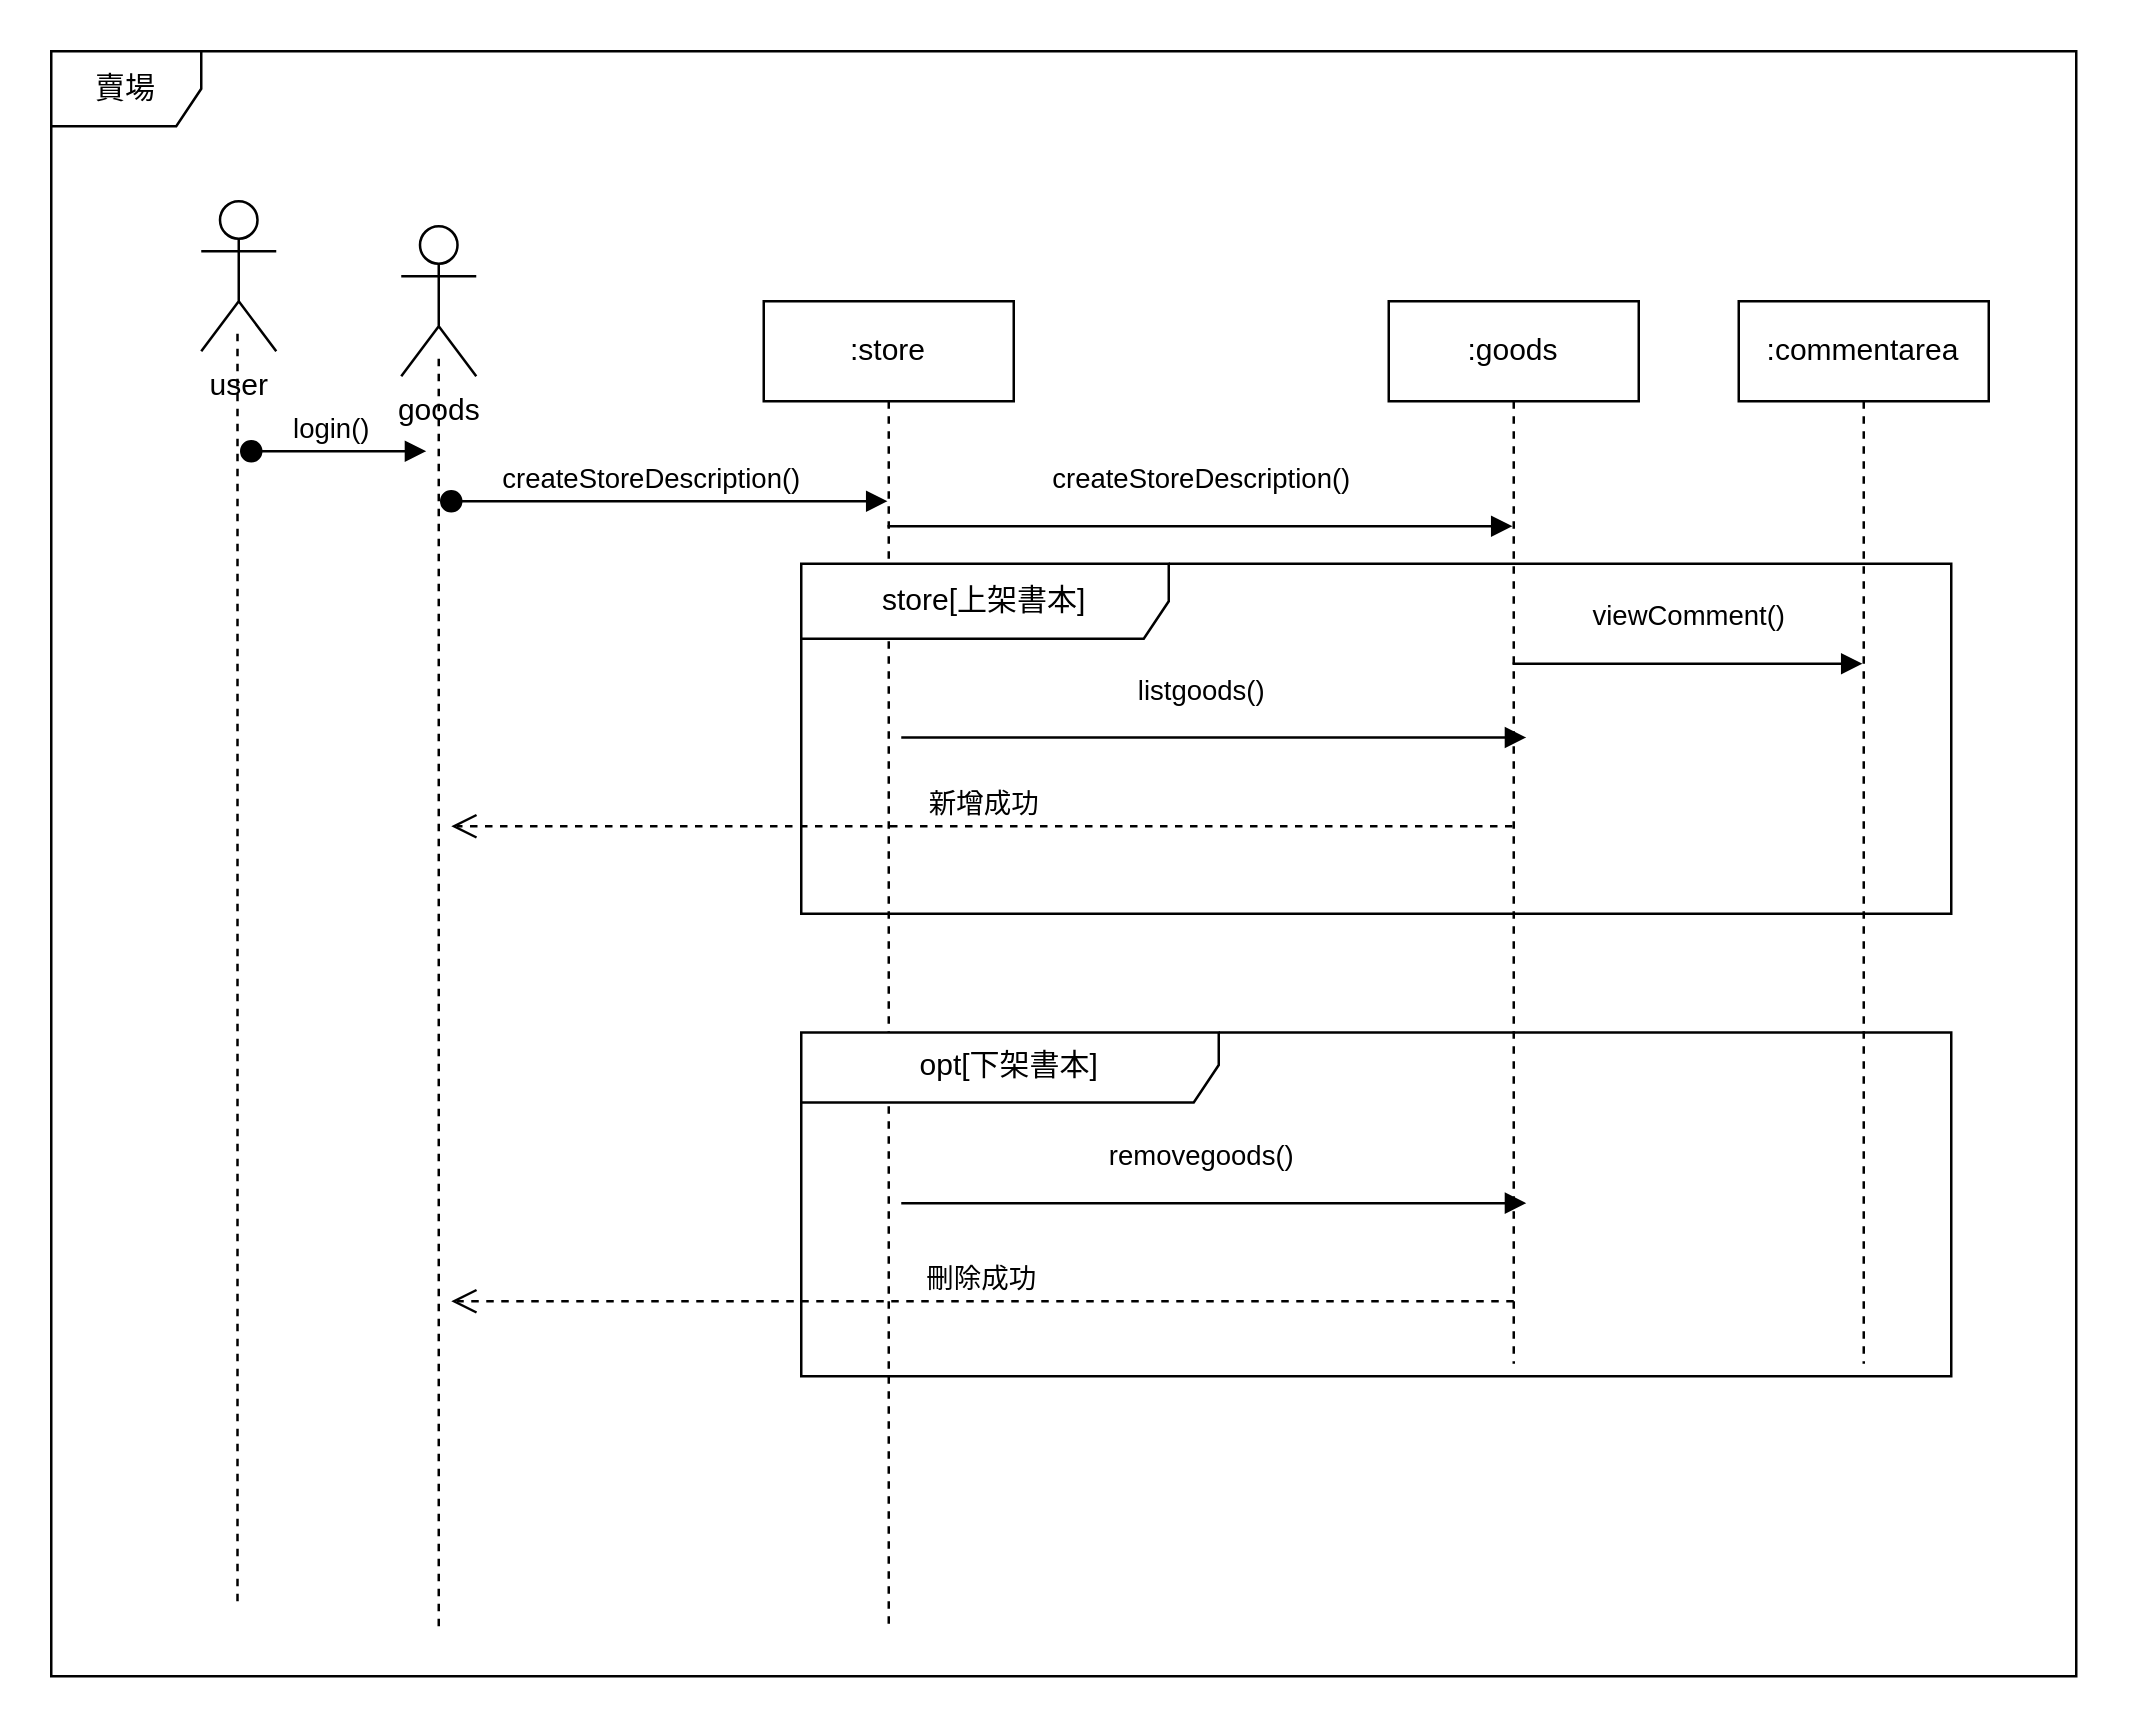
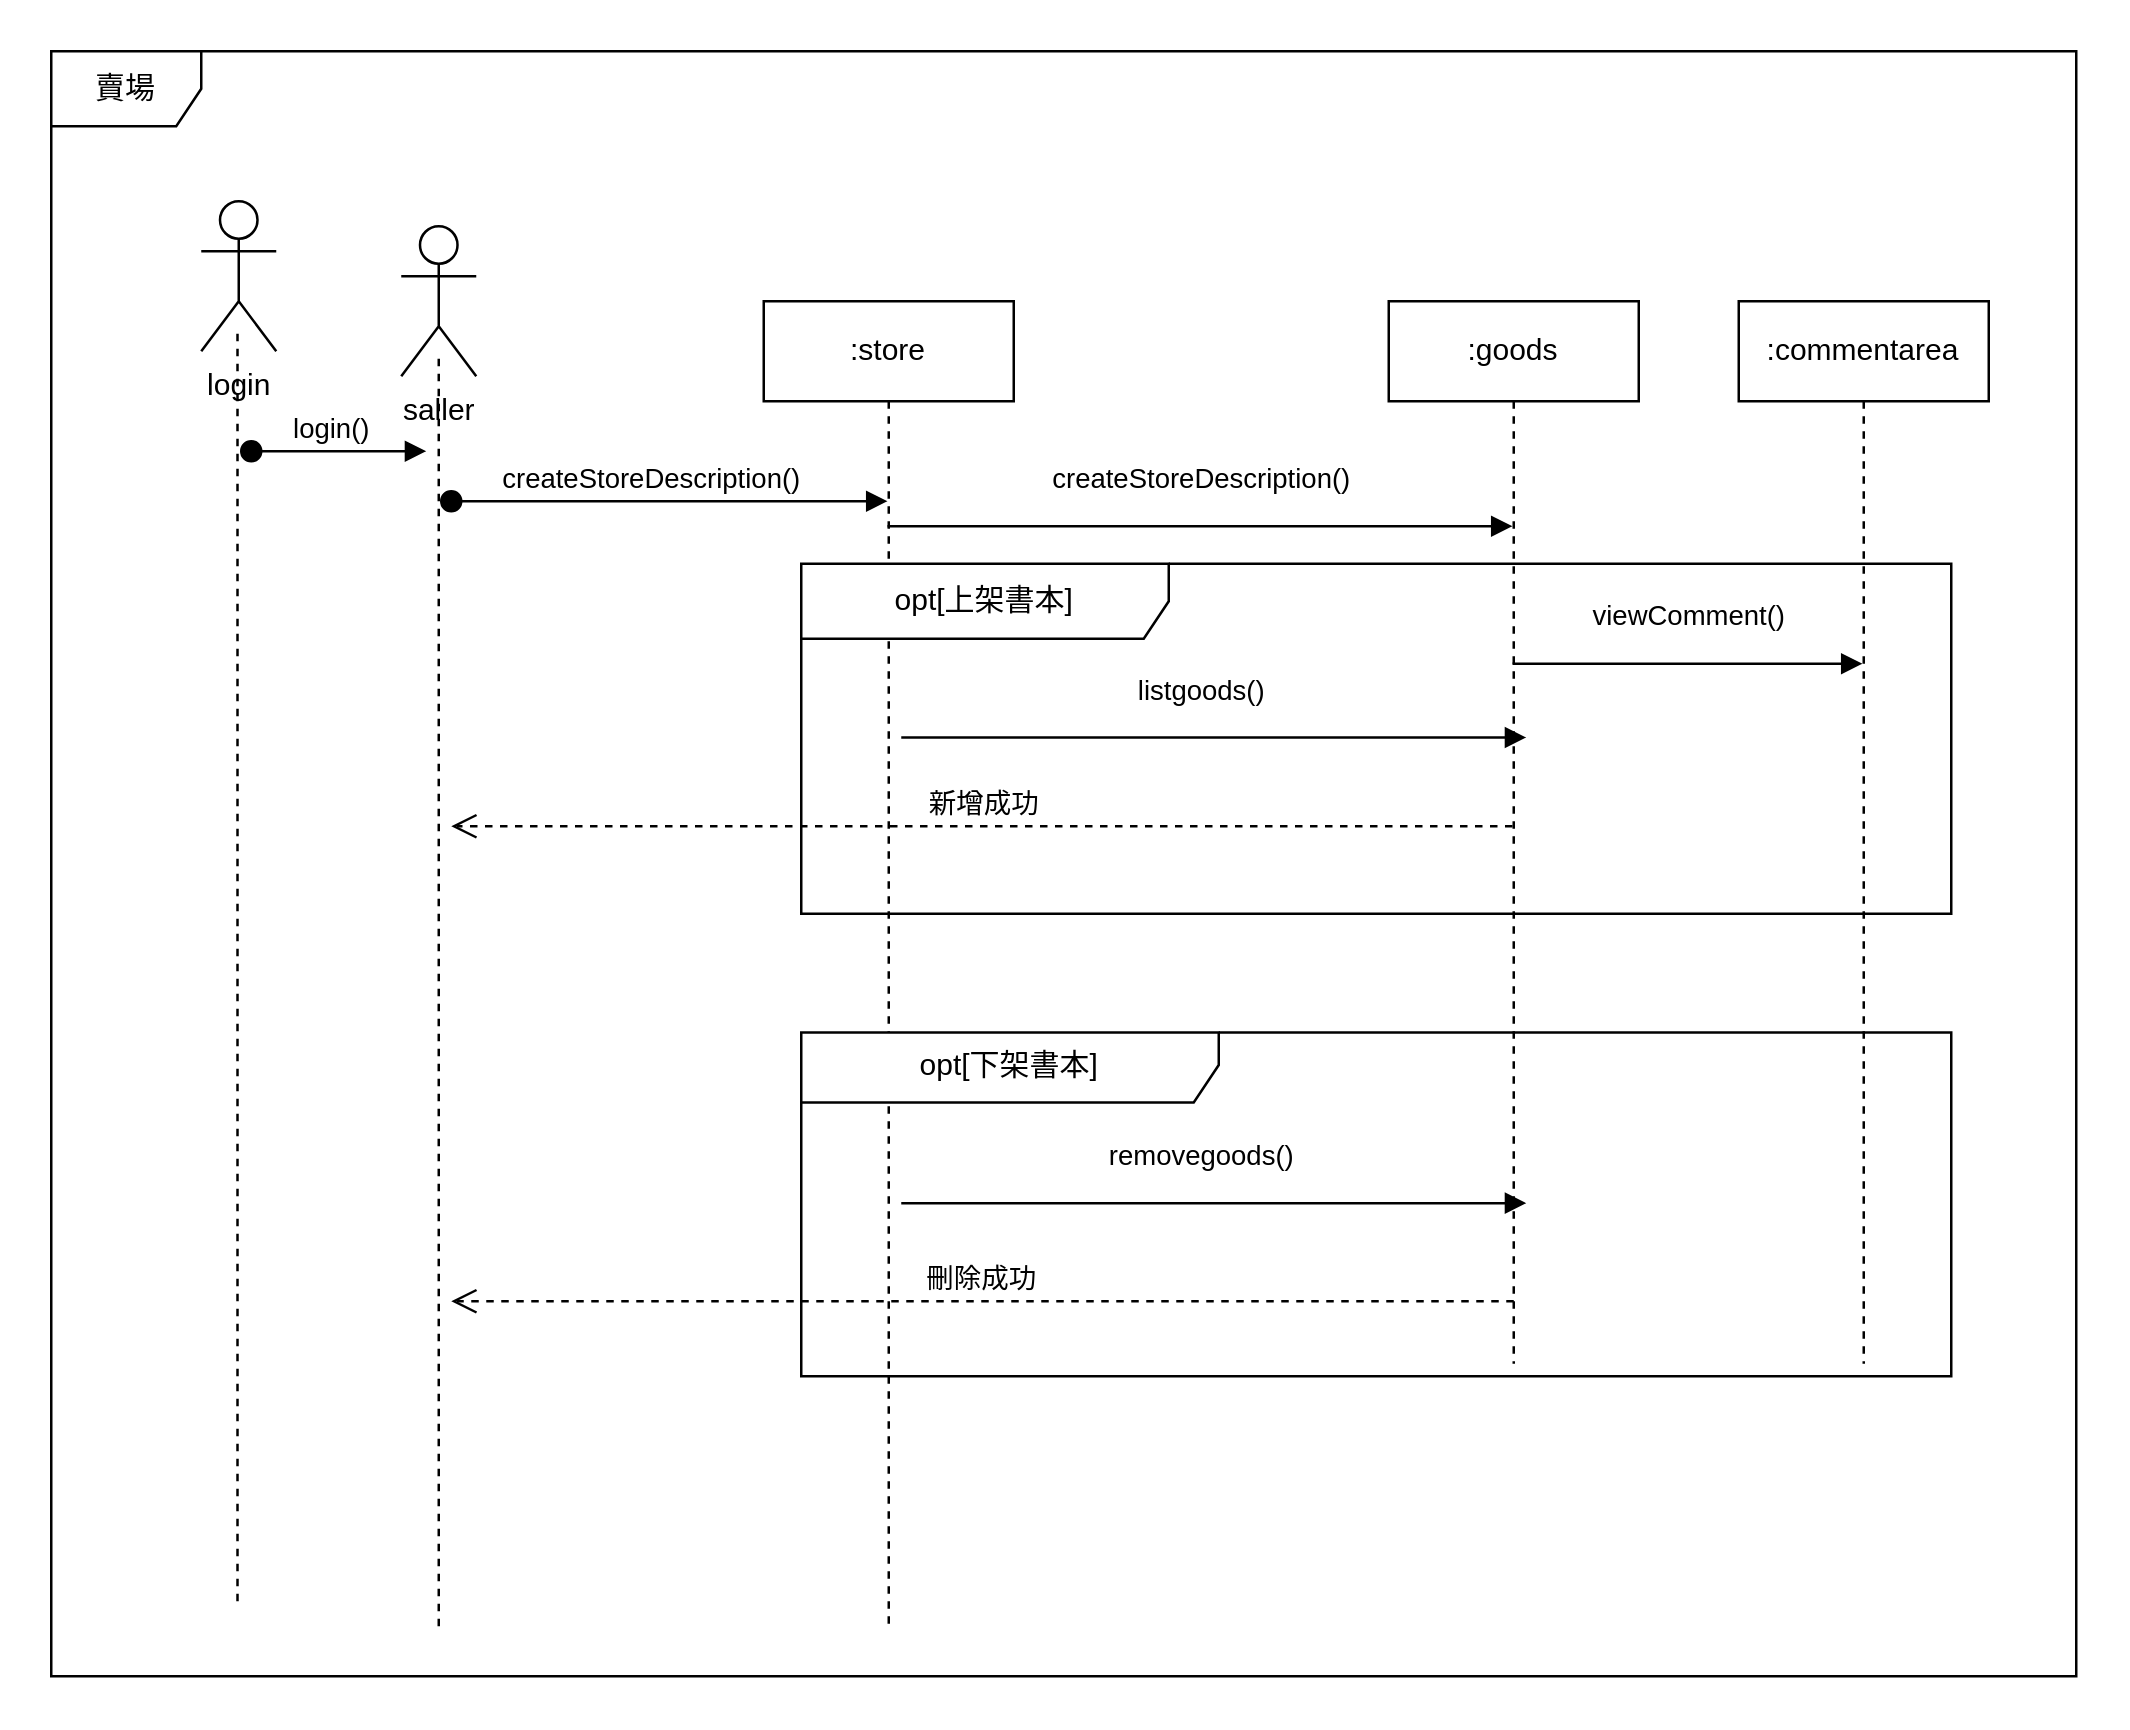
node "user": label "user" -> "login"
node "goods": label "goods" -> "saller"
node "store[上架書本]": label "store[上架書本]" -> "opt[上架書本]"
